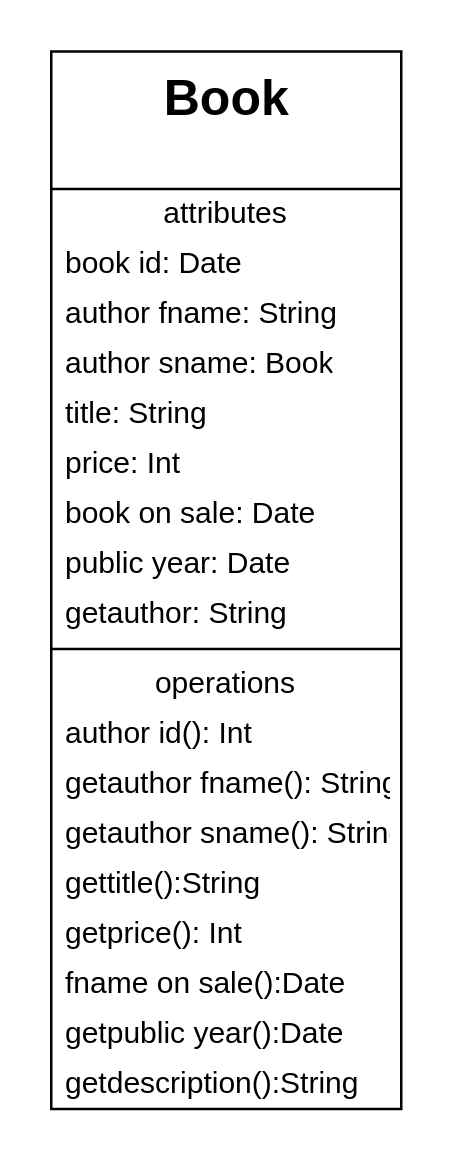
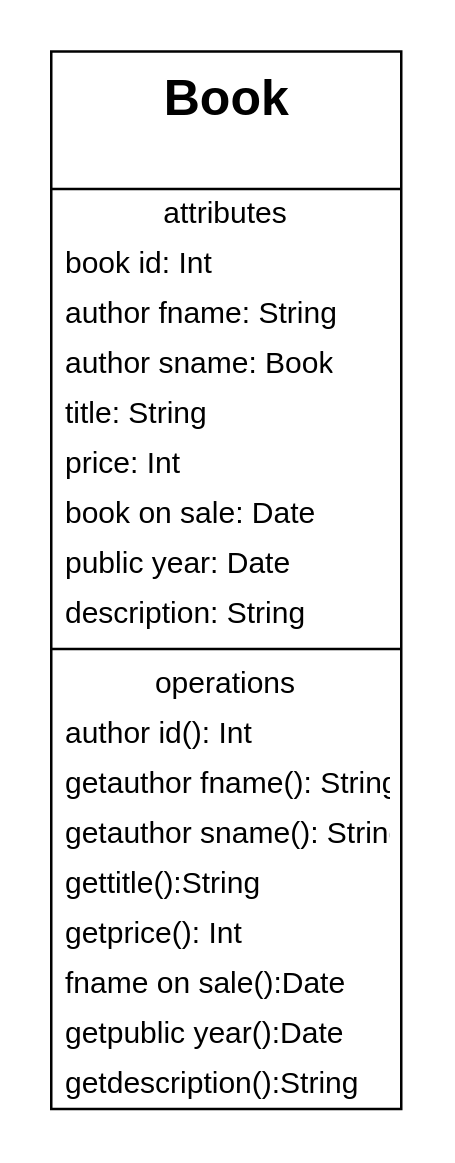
node "book id: Date": label "book id: Date" -> "book id: Int"
node "getauthor: String": label "getauthor: String" -> "description: String"
